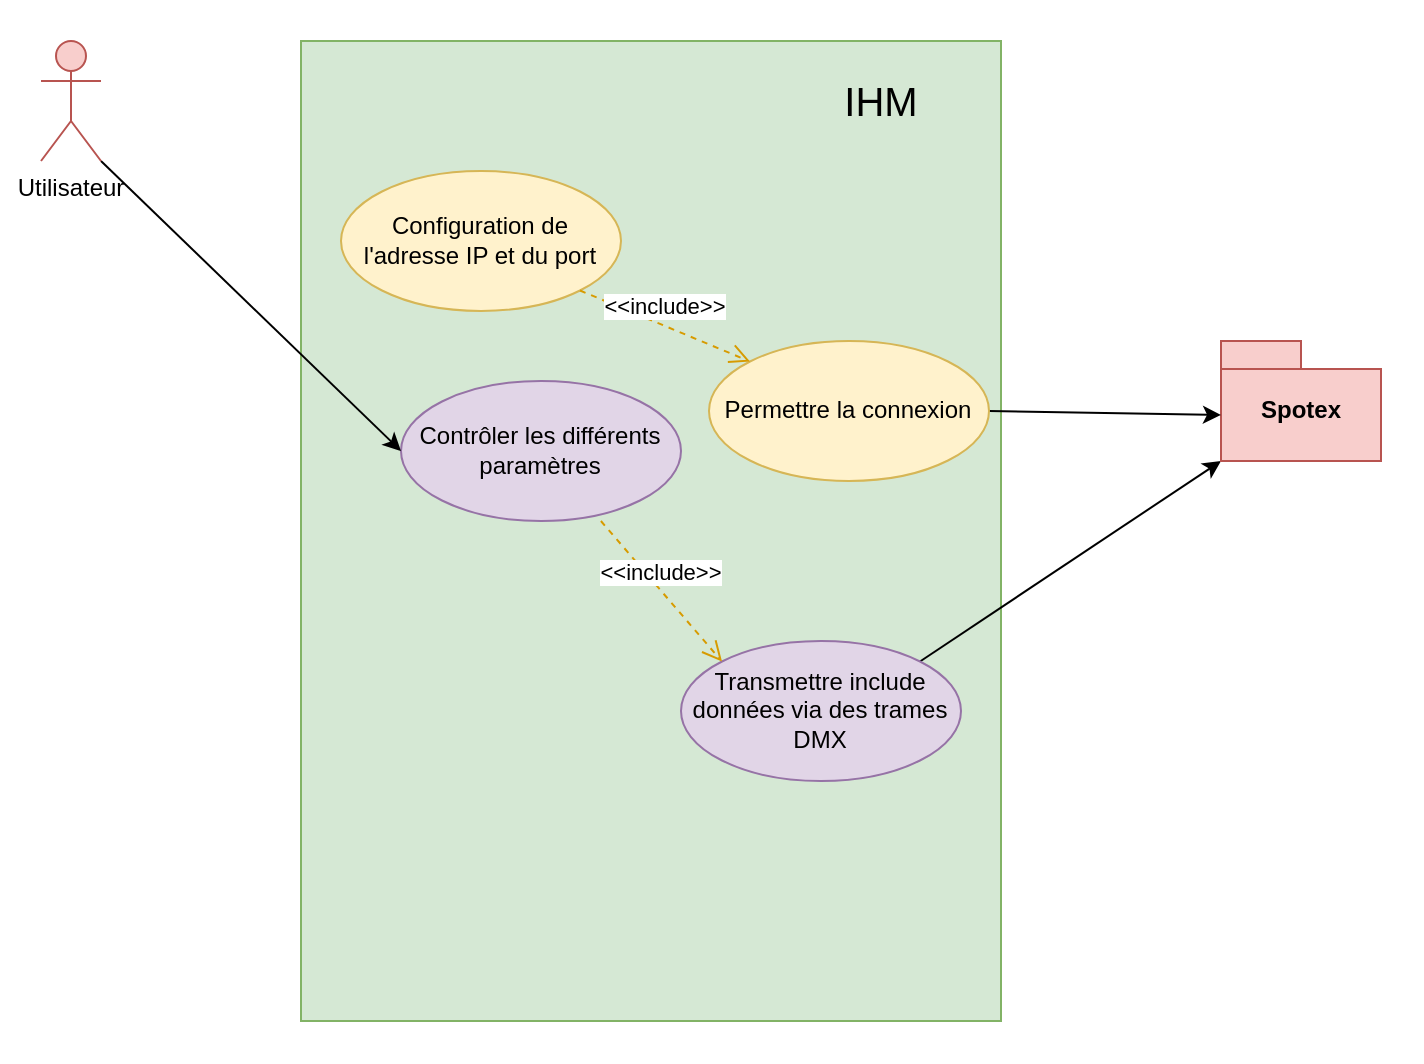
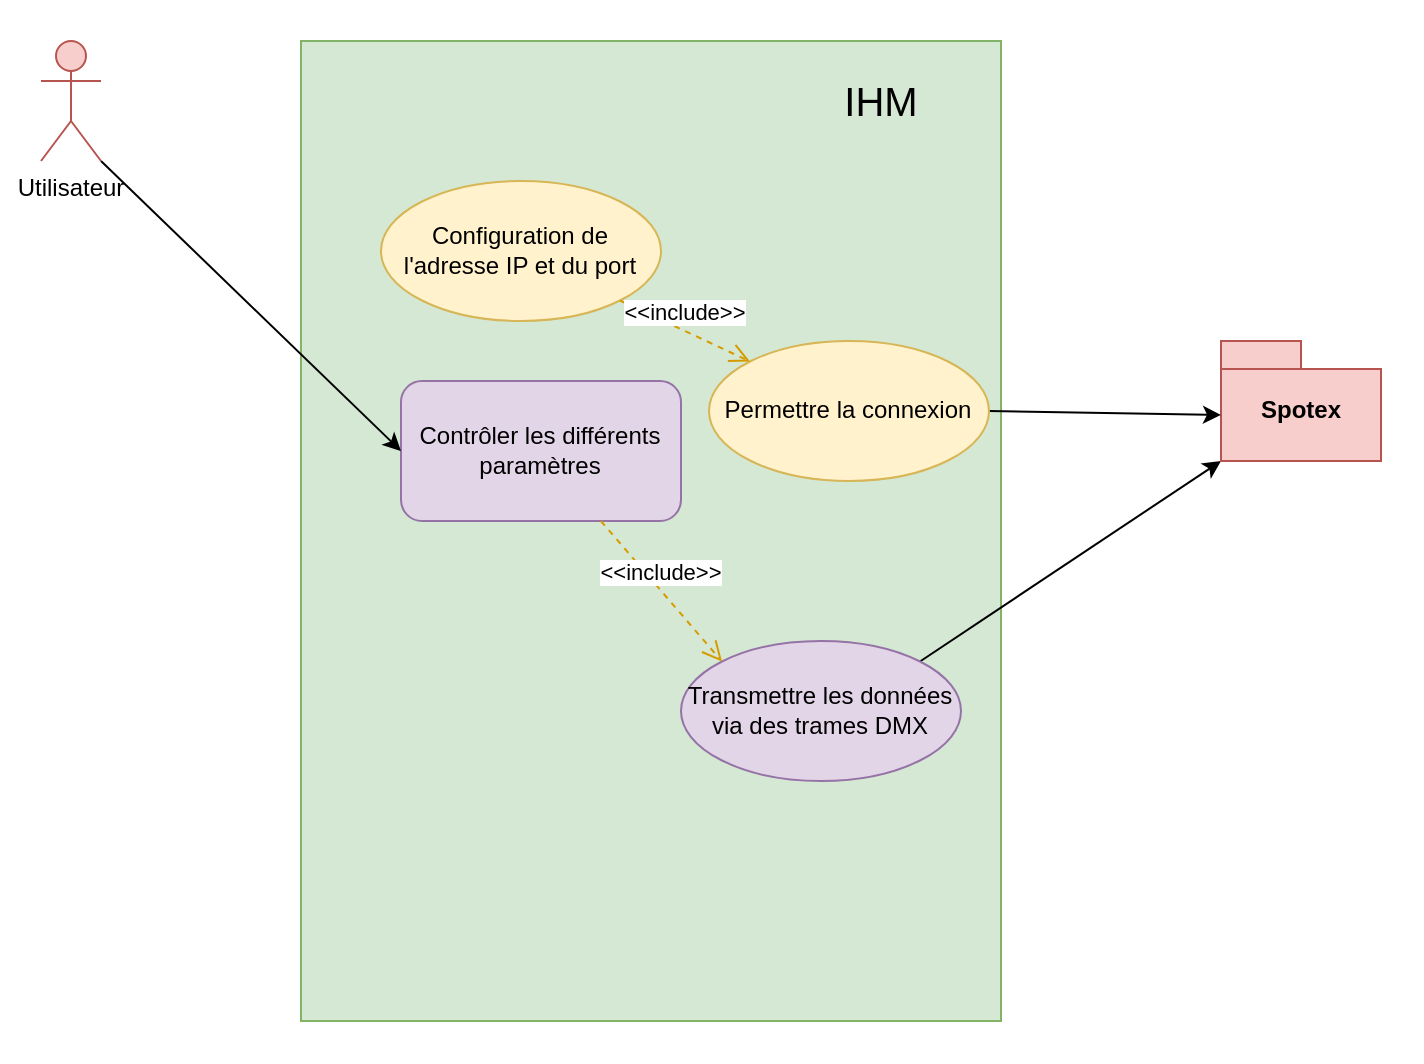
node "Configuration de l'adresse IP et du port": moved (481, 241) -> (521, 251)
node "Contrôler les différents paramètres": shape ellipse -> rounded rectangle
node "Transmettre include données via des trames DMX": label "Transmettre include données via des trames DMX" -> "Transmettre les données via des trames DMX"
